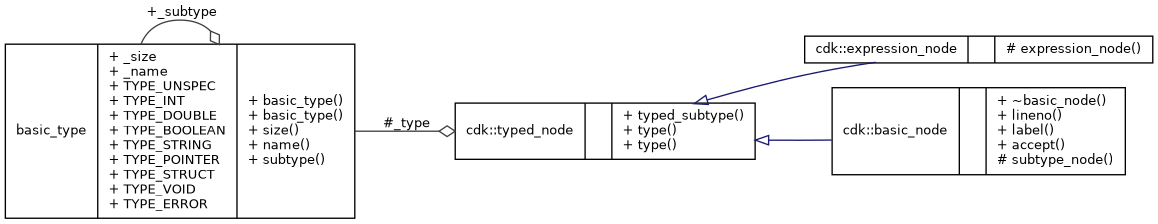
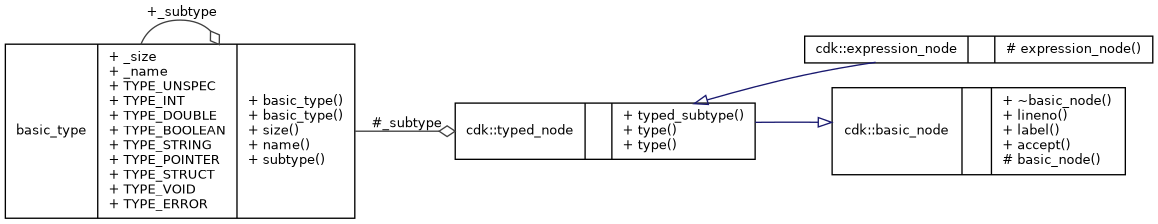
edge "basic_type" -> "cdk::typed_node": label " #_type" -> " #_subtype"
edge "cdk::basic_node" -> "cdk::typed_node": reversed
node "cdk::basic_node": text "# subtype_node()" -> "# basic_node()"
